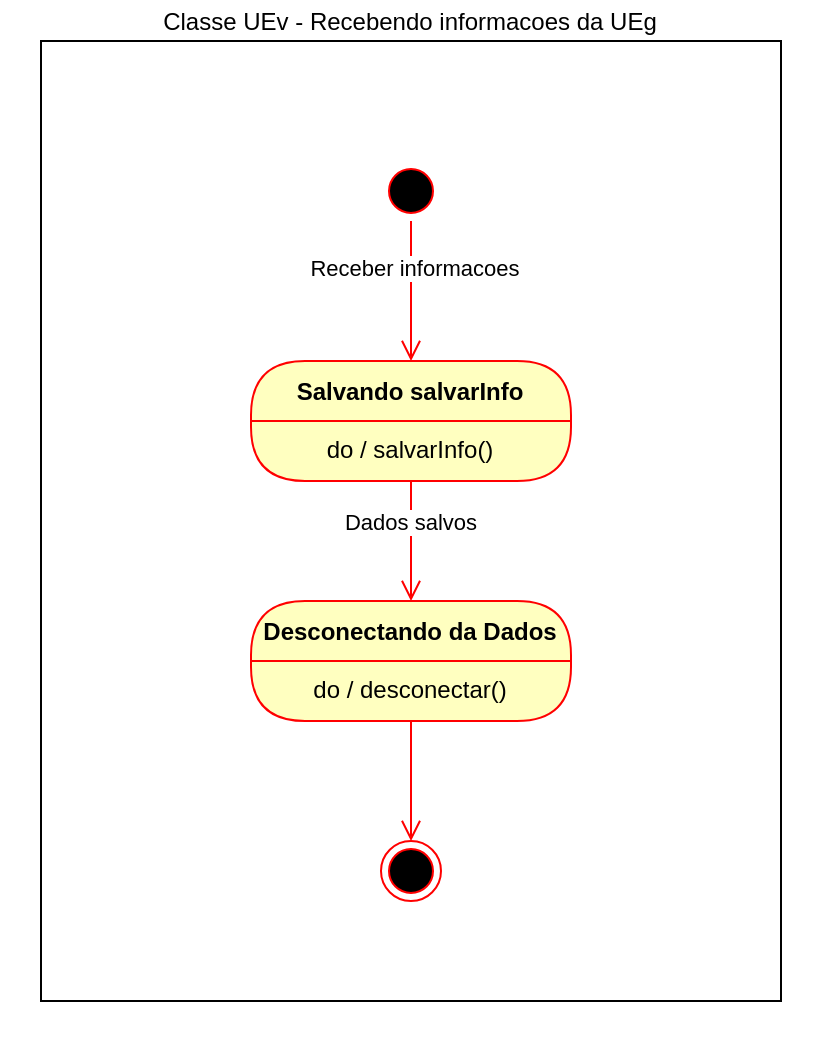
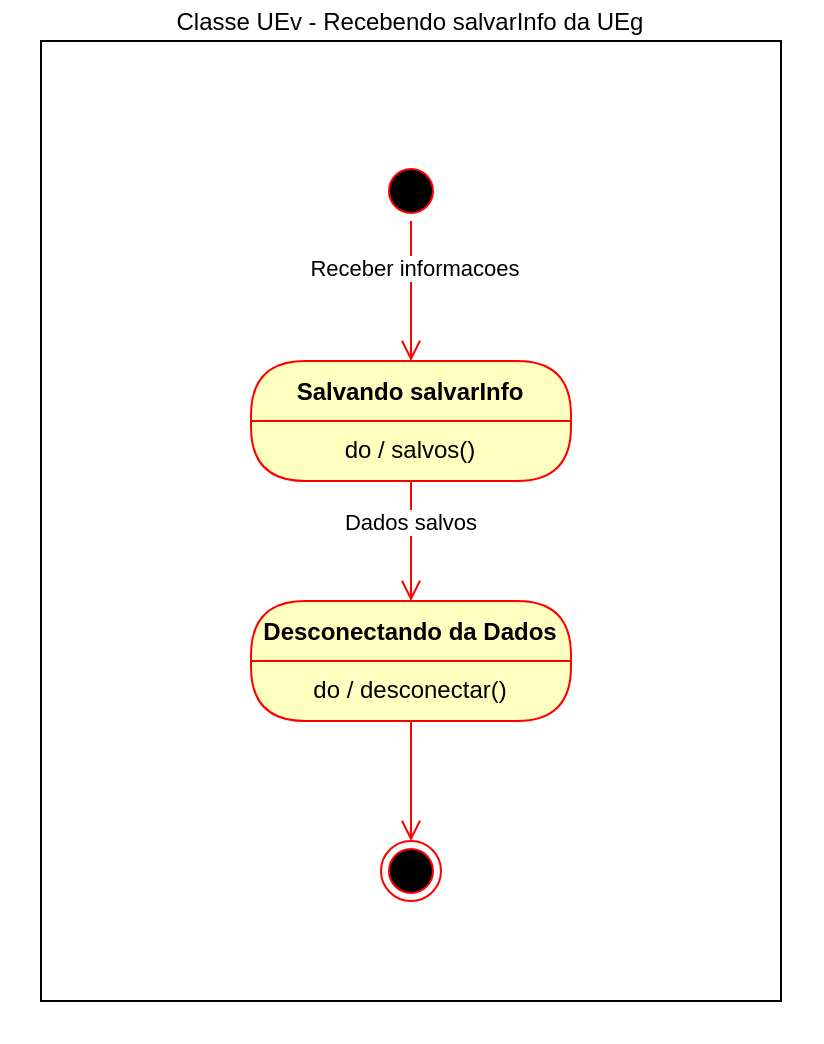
node "Classe UEv - Recebendo informacoes da UEg": label "Classe UEv - Recebendo informacoes da UEg" -> "Classe UEv - Recebendo salvarInfo da UEg"
node "do / salvarInfo()": label "do / salvarInfo()" -> "do / salvos()"
